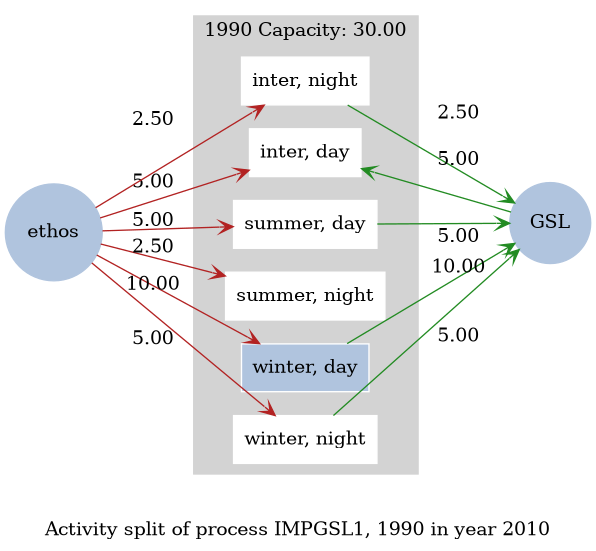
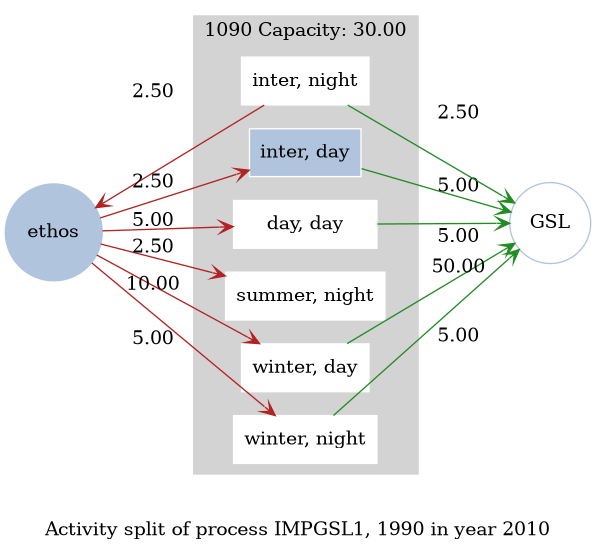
cluster "1990 Capacity: 30.00": label "1990 Capacity: 30.00" -> "1090 Capacity: 30.00"
node "inter, day": fillcolor white -> lightsteelblue
edge "ethos" -> "inter, night": reversed
edge "ethos" -> "inter, day": label "5.00" -> "2.50"
edge "GSL" -> "inter, day": reversed
node "GSL": fillcolor lightsteelblue -> white
node "summer, day": label "summer, day" -> "day, day"
edge "winter, day" -> "GSL": label "10.00" -> "50.00"
node "winter, day": fillcolor lightsteelblue -> white
